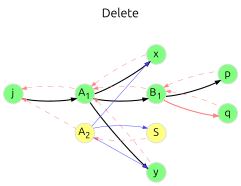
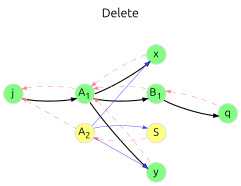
node "p": removed
edge "B" -> "q": color #ff8080 -> #000000
